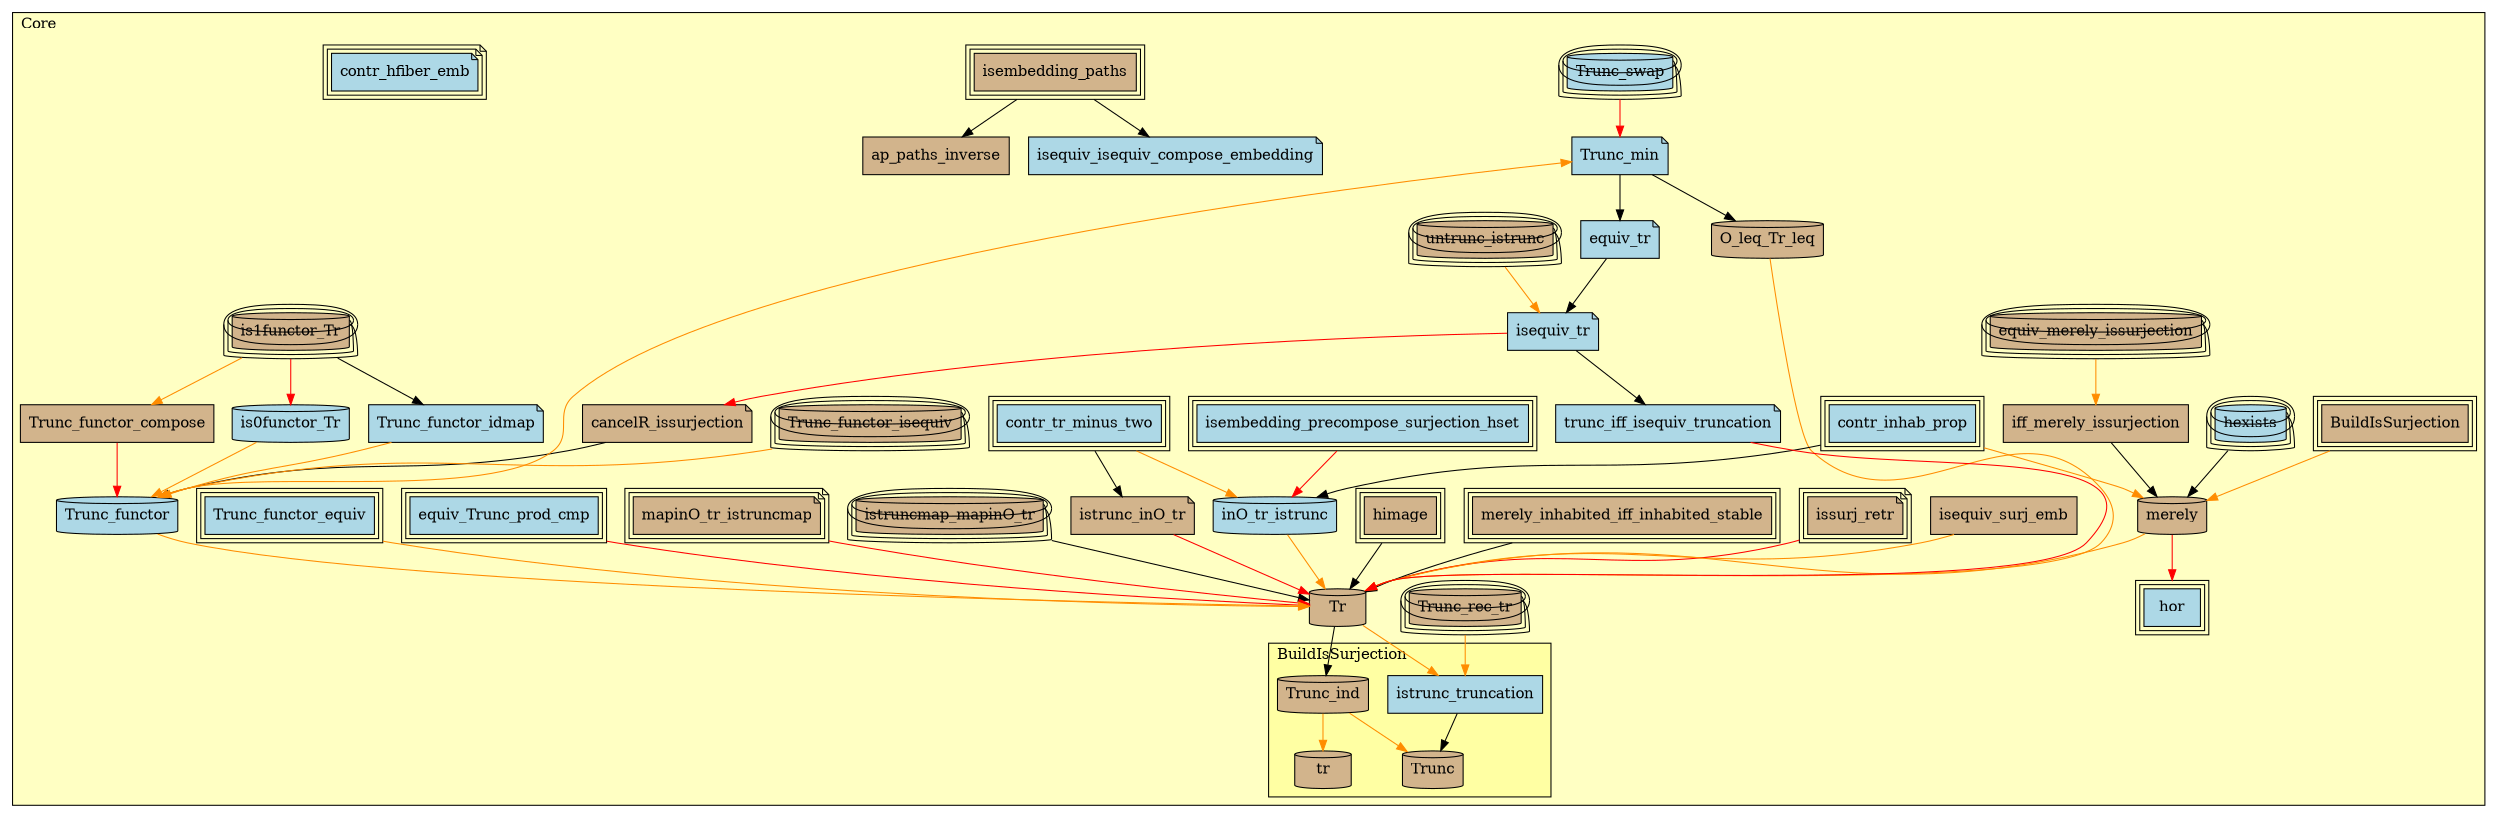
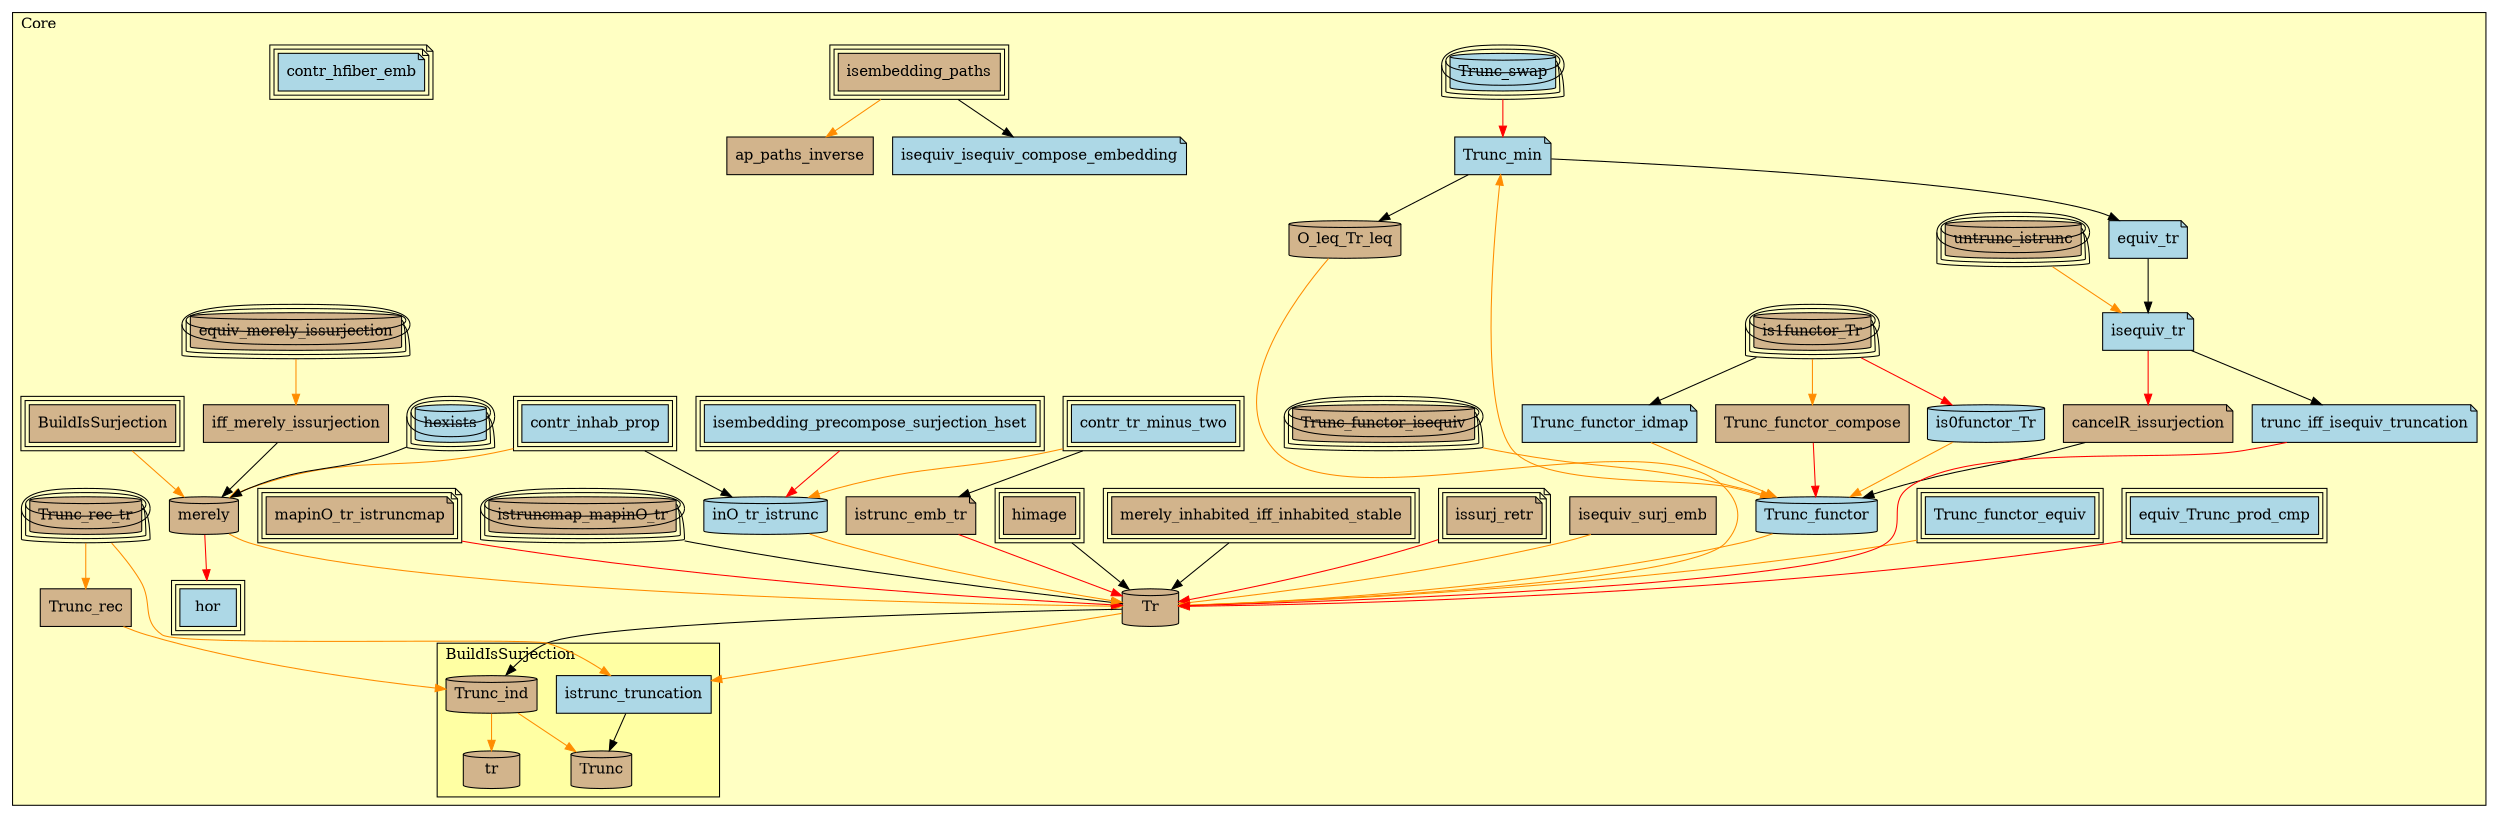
edge "isembedding_paths" -> "ap_paths_inverse": color black -> darkorange
node "istrunc_inO_tr": label "istrunc_inO_tr" -> "istrunc_emb_tr"
node "Trunc_rec": added
